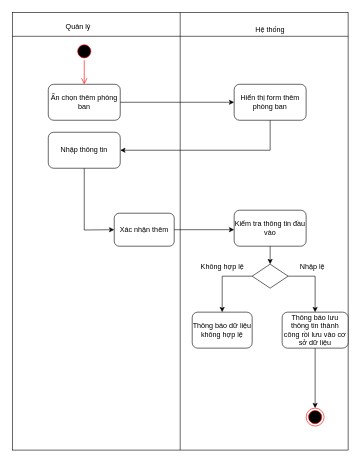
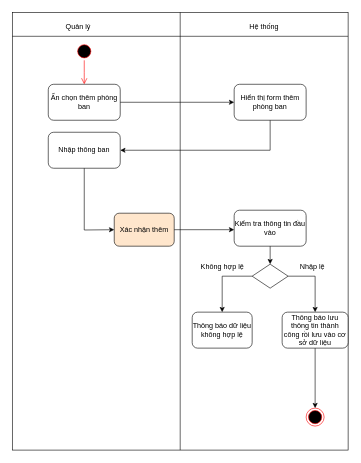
node "Hệ thống": moved (270, 30) -> (264, 27)
node "Nhập thông tin": label "Nhập thông tin" -> "Nhập thông ban"
node "Xác nhận thêm": fillcolor #ffffff -> #ffe6cc
